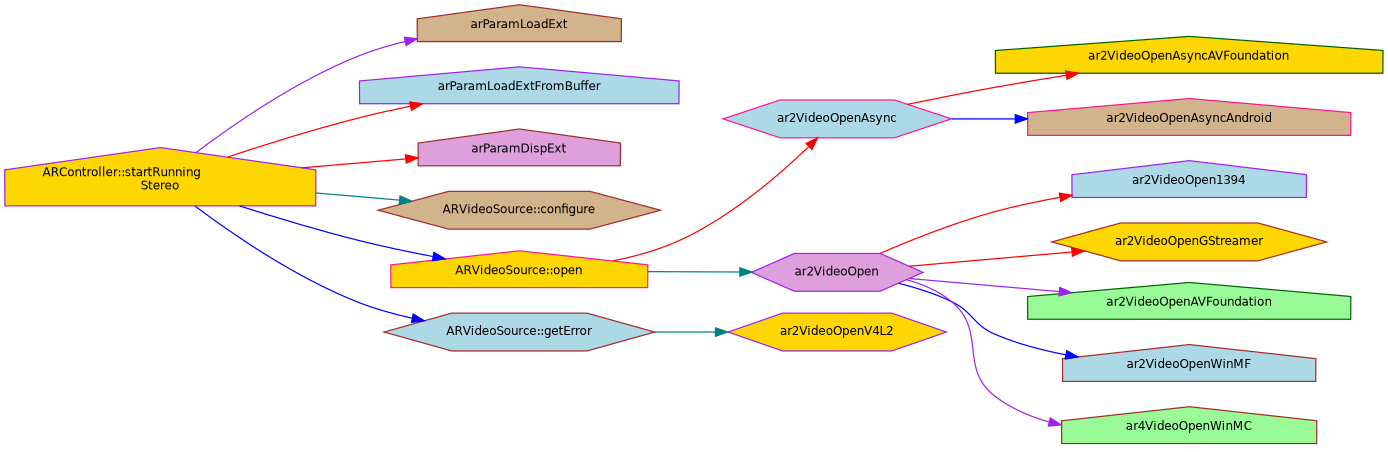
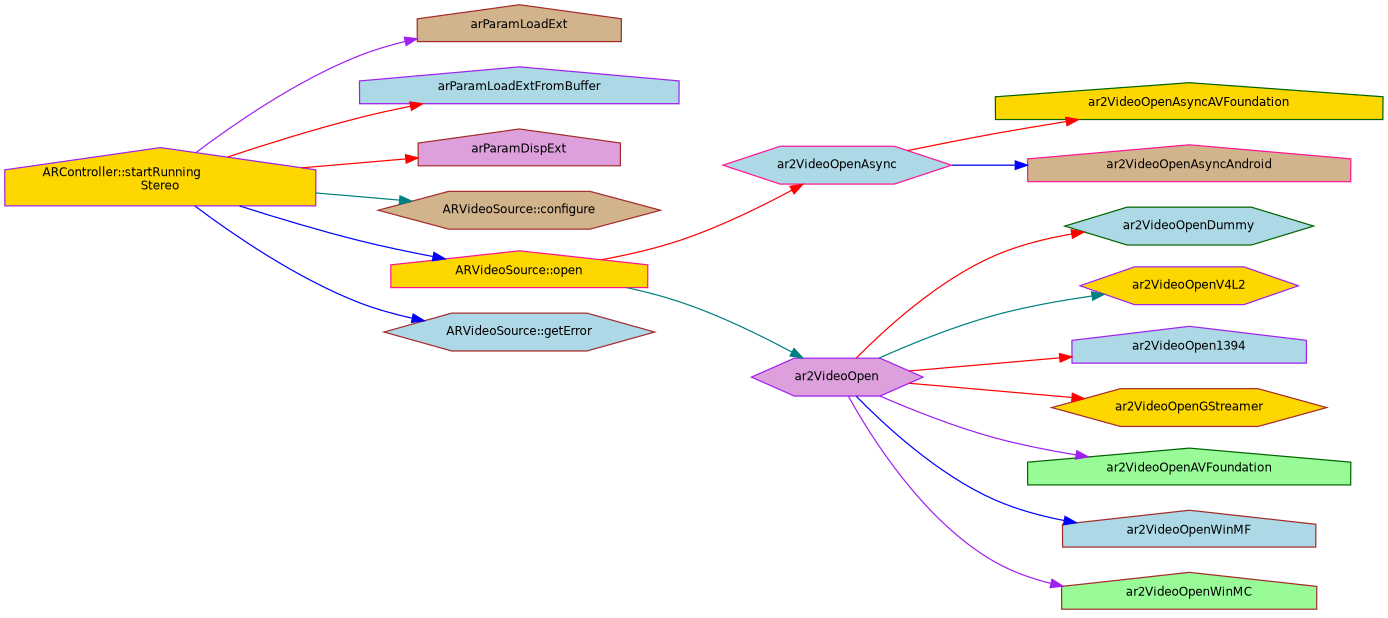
node "ar2VideoOpenDummy": added
edge "ARVideoSource::getError" -> "ar2VideoOpenV4L2": now "ar2VideoOpen" -> "ar2VideoOpenV4L2"
node "ar4VideoOpenWinMC": label "ar4VideoOpenWinMC" -> "ar2VideoOpenWinMC"
